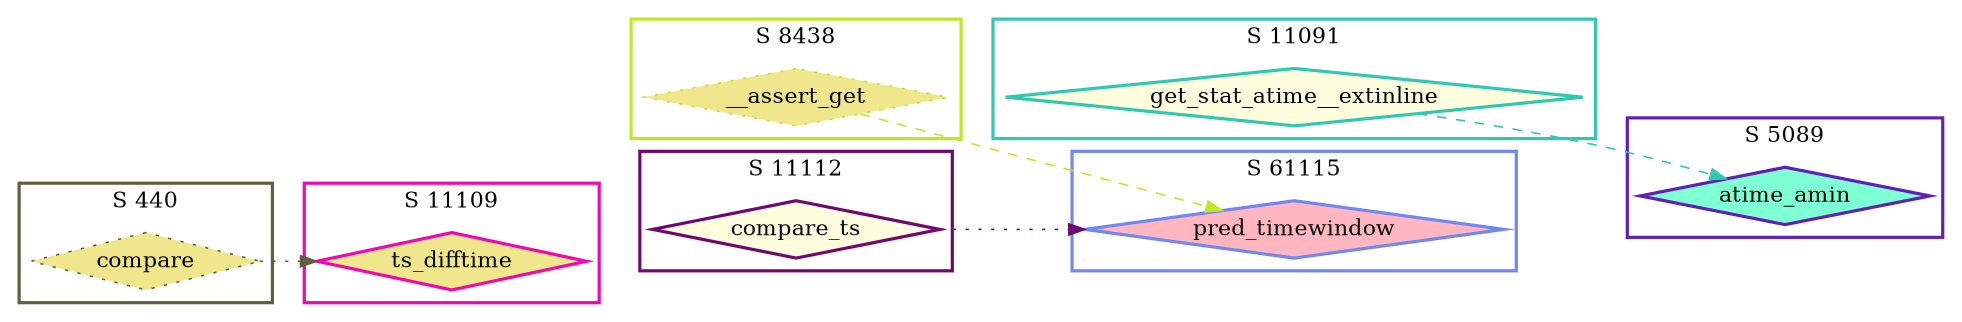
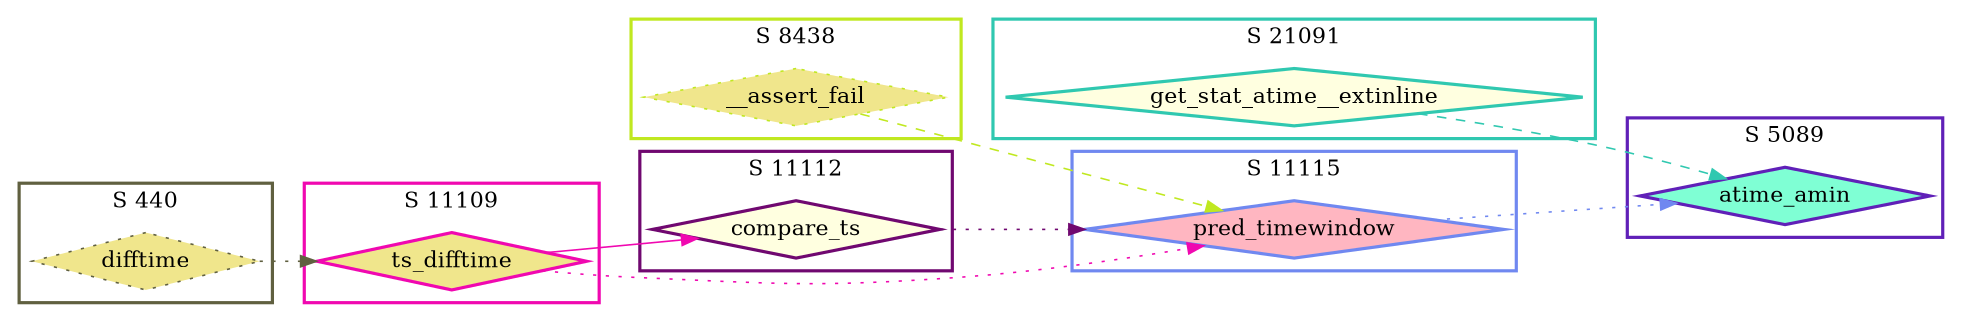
cluster "S 11091": label "S 11091" -> "S 21091"
node "__assert_get": label "__assert_get" -> "__assert_fail"
cluster "S 61115": label "S 61115" -> "S 11115"
edge "pred_timewindow" -> "atime_amin": added
edge "ts_difftime" -> "compare_ts": added
node "compare": label "compare" -> "difftime"
edge "ts_difftime" -> "pred_timewindow": added
